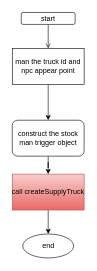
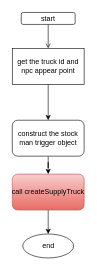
node "man the truck id and npc appear point": label "man the truck id and npc appear point" -> "get the truck id and npc appear point"
node "call createSupplyTruck": shape rectangle -> rounded rectangle
